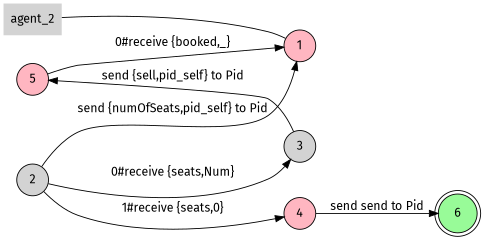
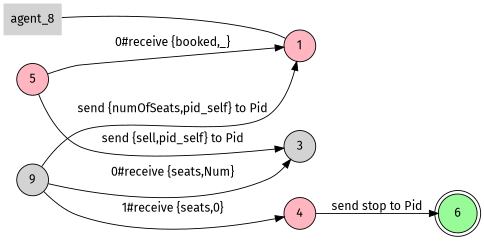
node "agent_2": label "agent_2" -> "agent_8"
edge "3" -> "5": reversed
node "2": label "2" -> "9"
edge "4" -> "6": label "send send to Pid" -> "send stop to Pid"
